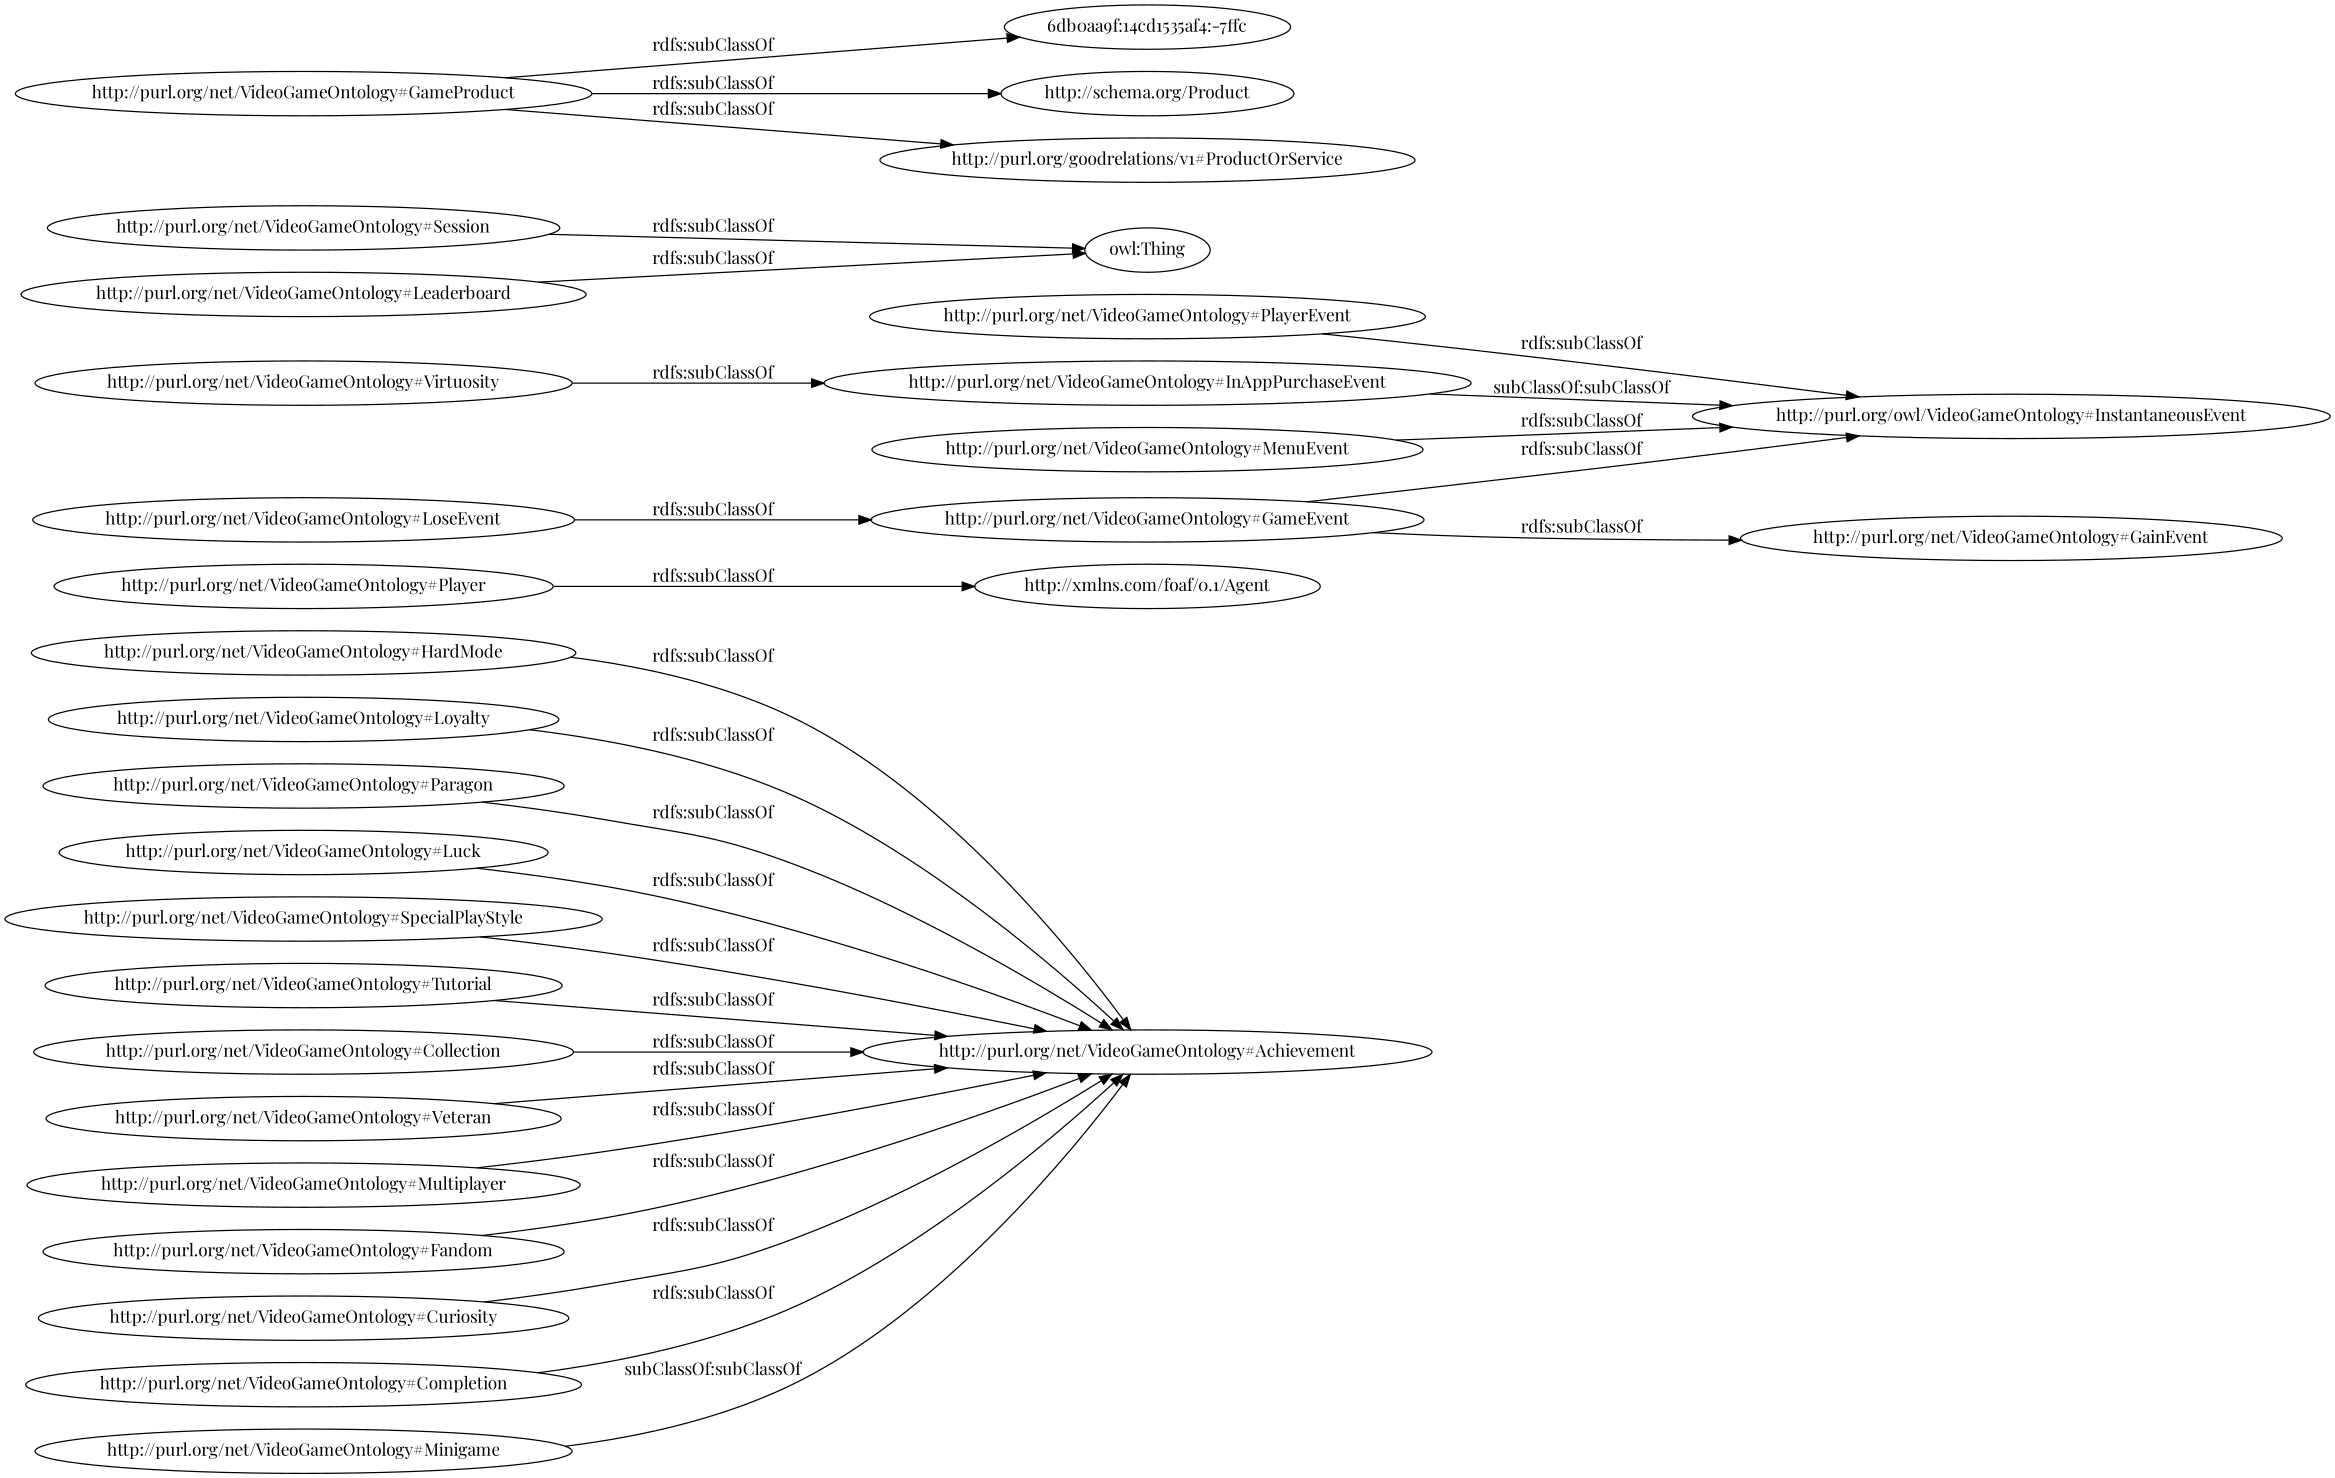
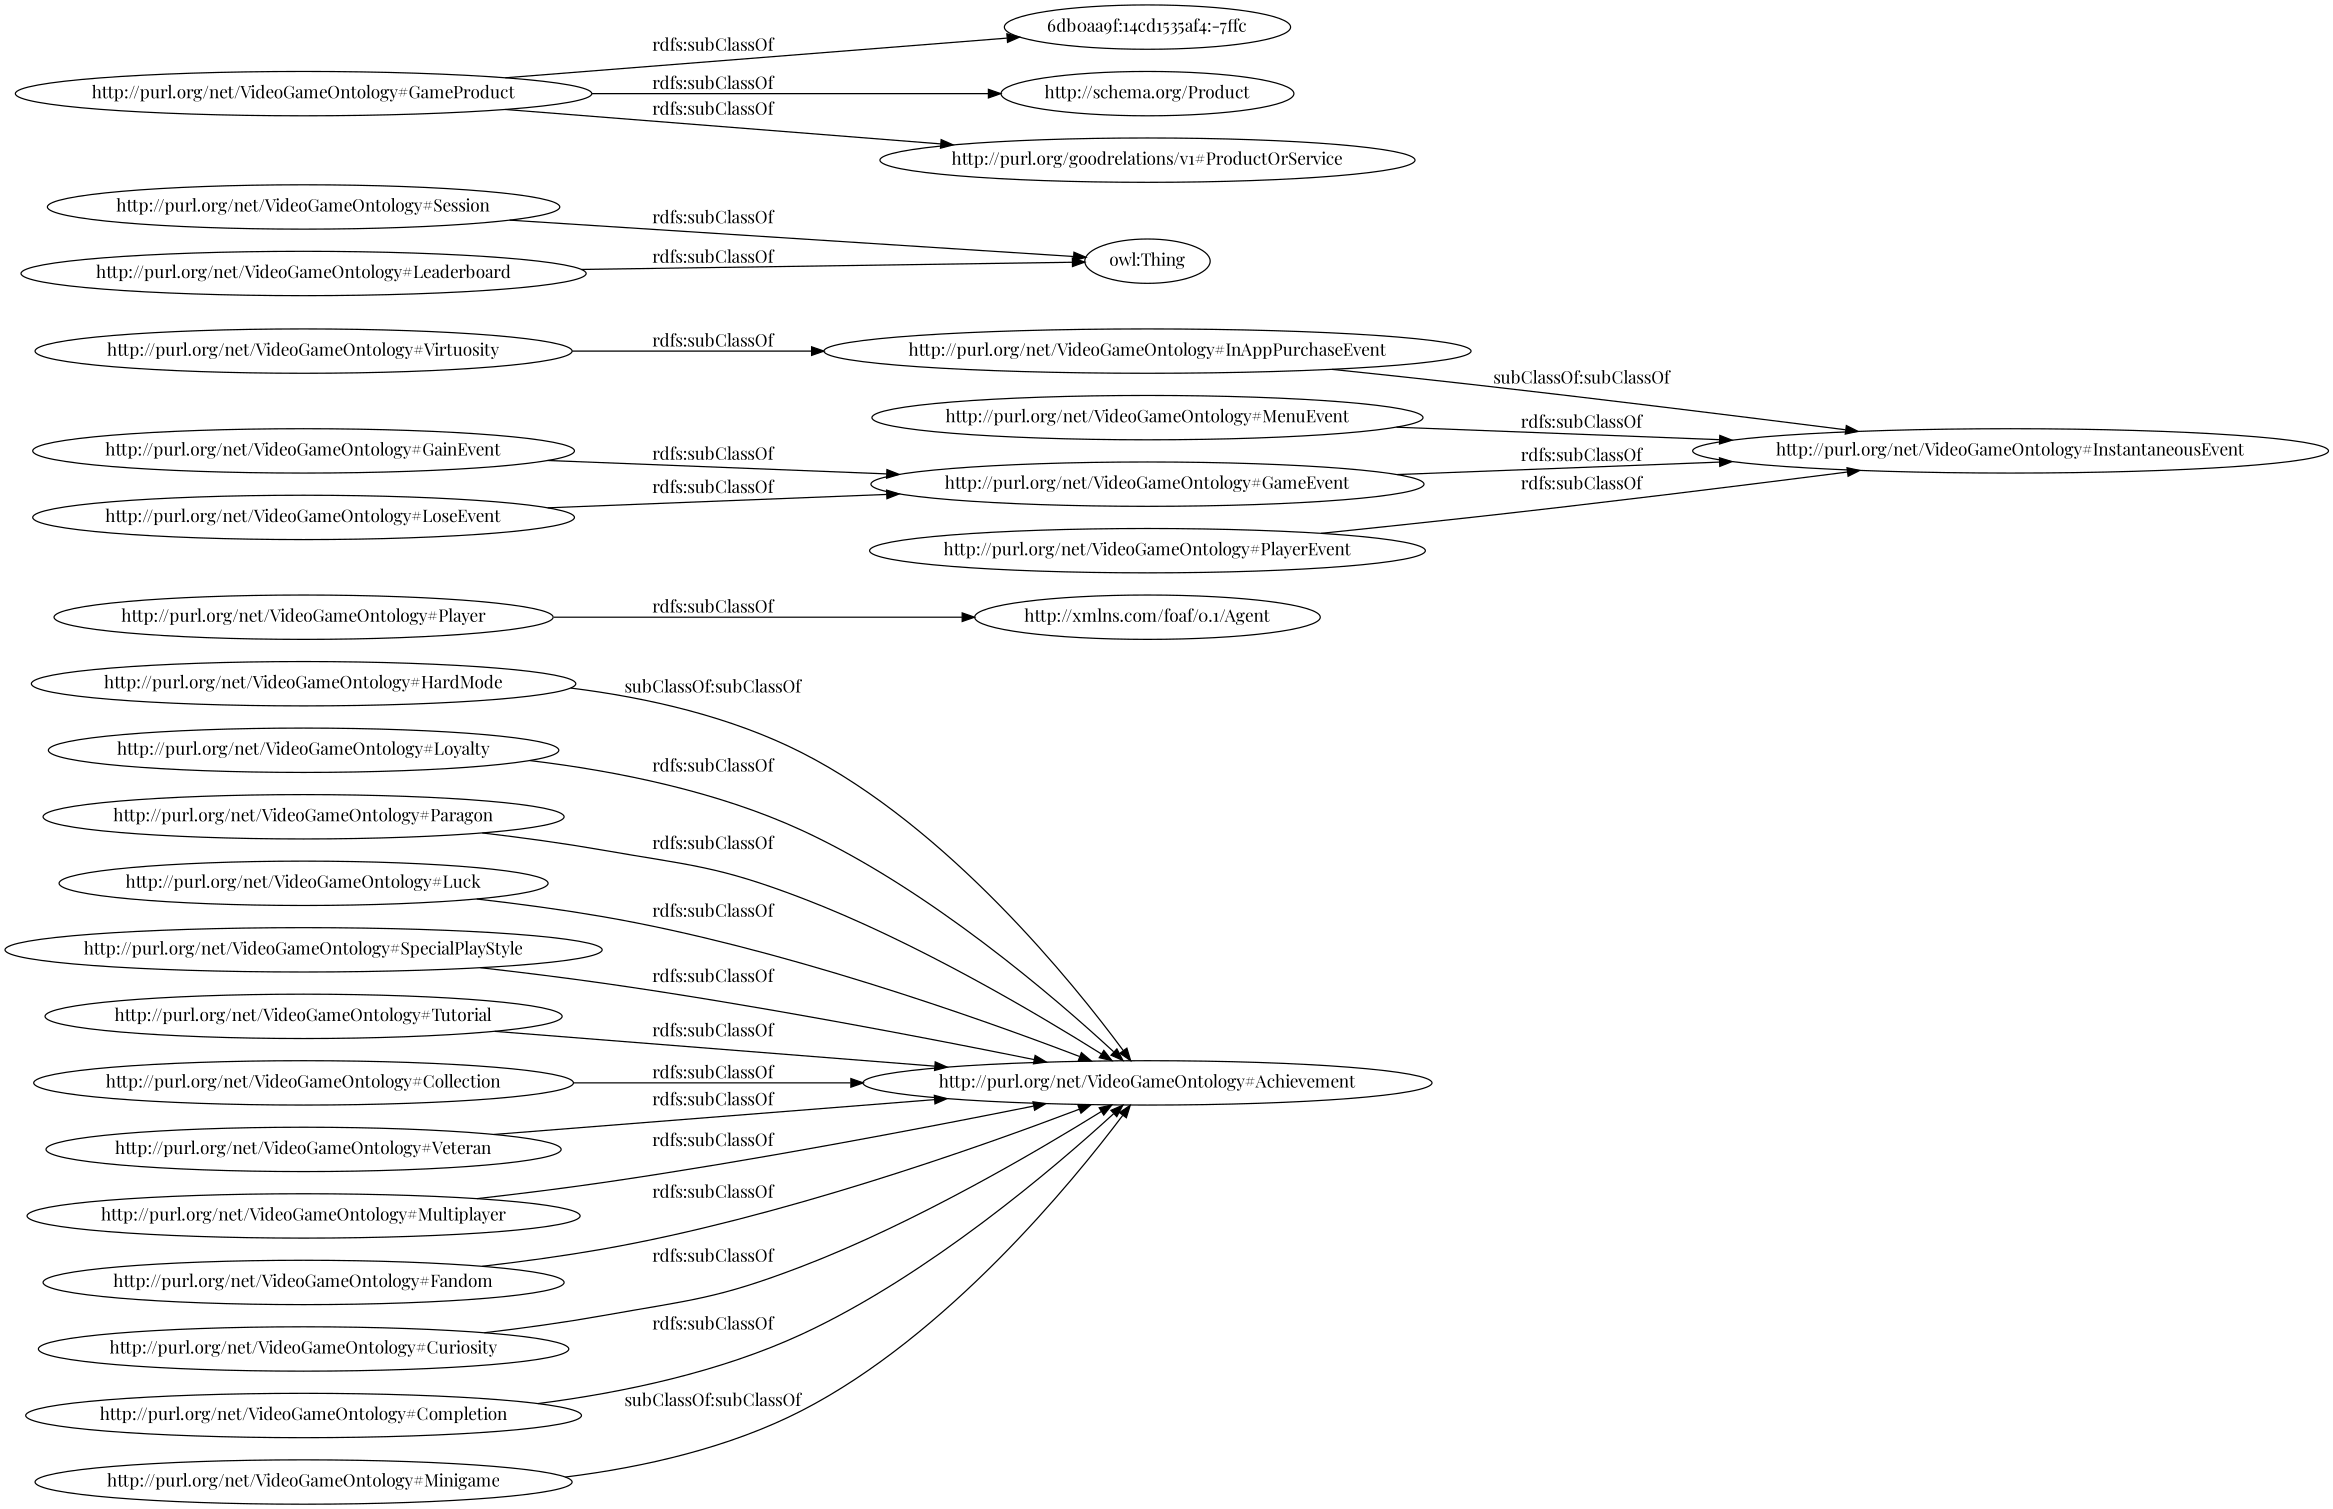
node "http://purl.org/owl/VideoGameOntology#InstantaneousEvent": label "http://purl.org/owl/VideoGameOntology#InstantaneousEvent" -> "http://purl.org/net/VideoGameOntology#InstantaneousEvent"
edge "http://purl.org/net/VideoGameOntology#GameEvent" -> "http://purl.org/net/VideoGameOntology#GainEvent": reversed
edge "http://purl.org/net/VideoGameOntology#HardMode" -> "http://purl.org/net/VideoGameOntology#Achievement": label "rdfs:subClassOf" -> "subClassOf:subClassOf"
